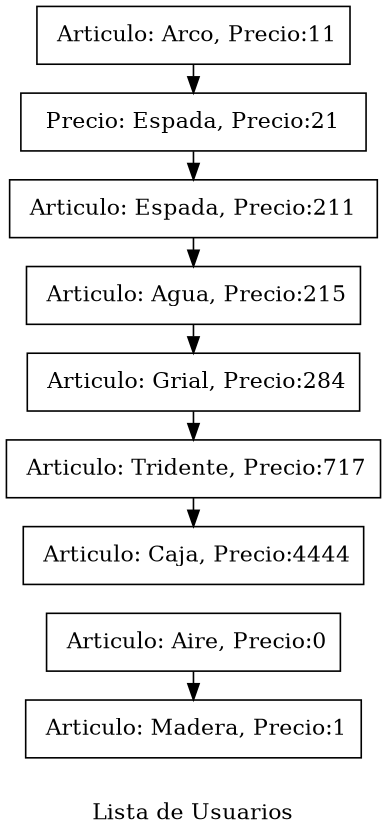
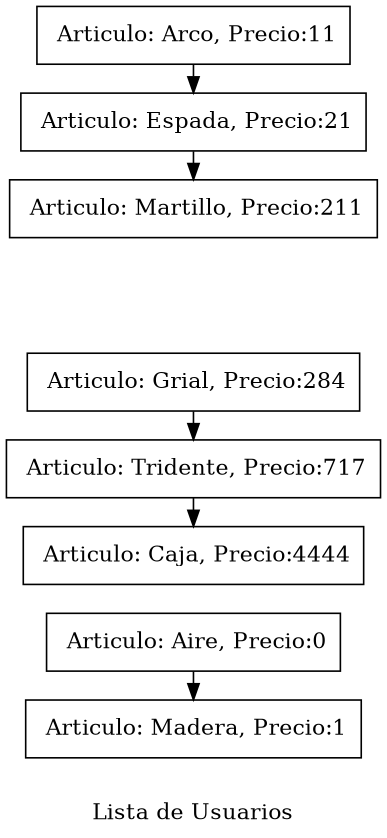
node "Precio: Espada, Precio:21": label "Precio: Espada, Precio:21" -> "Articulo: Espada, Precio:21"
node "Articulo: Espada, Precio:211": label "Articulo: Espada, Precio:211" -> "Articulo: Martillo, Precio:211"
node "Articulo: Agua, Precio:215": removed
